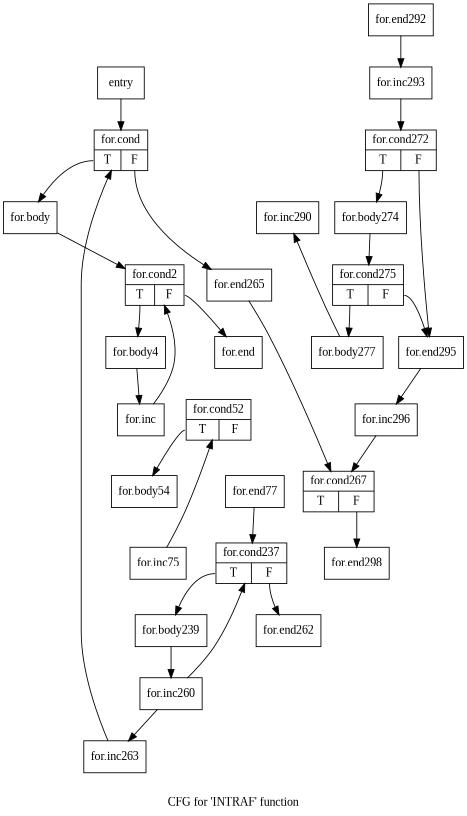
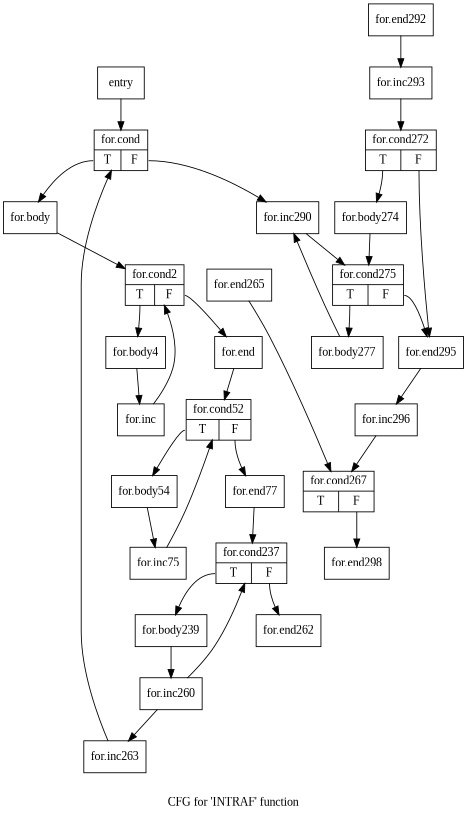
edge "for.cond" -> "for.end265": now "for.cond" -> "for.inc290"
edge "for.inc290" -> "for.cond275": added
edge "for.end" -> "for.cond52": added
edge "for.cond52" -> "for.end77": added
edge "for.body54" -> "for.inc75": added
